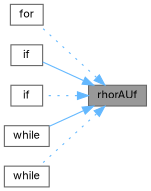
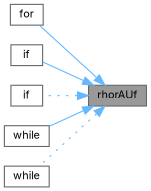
edge "for" -> "rhorAUf": style dotted -> solid
